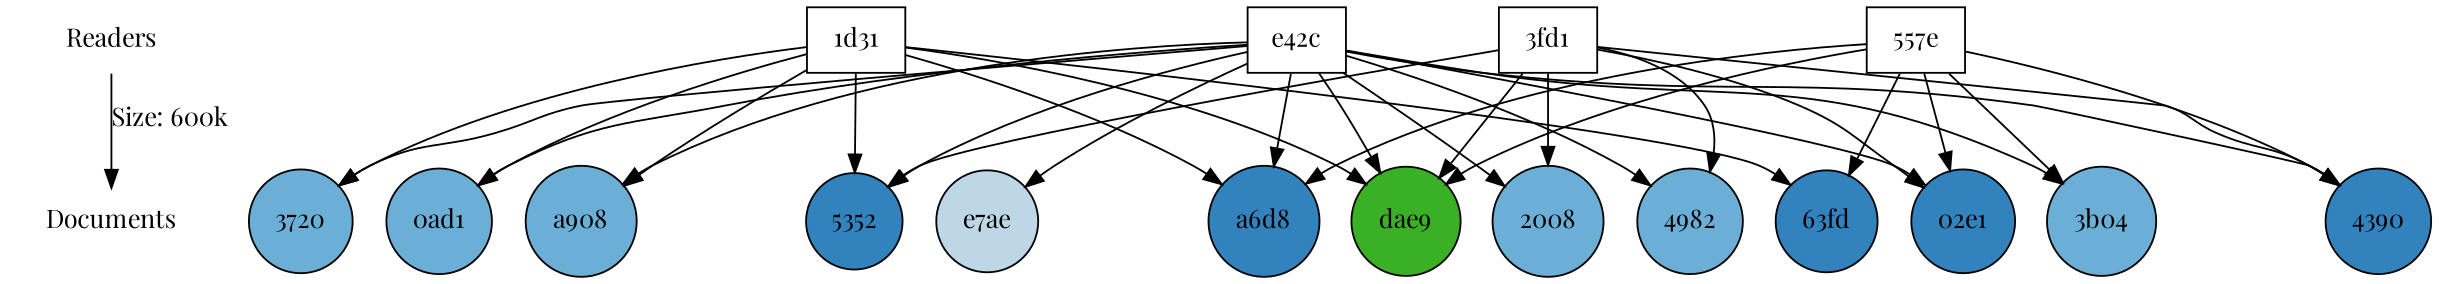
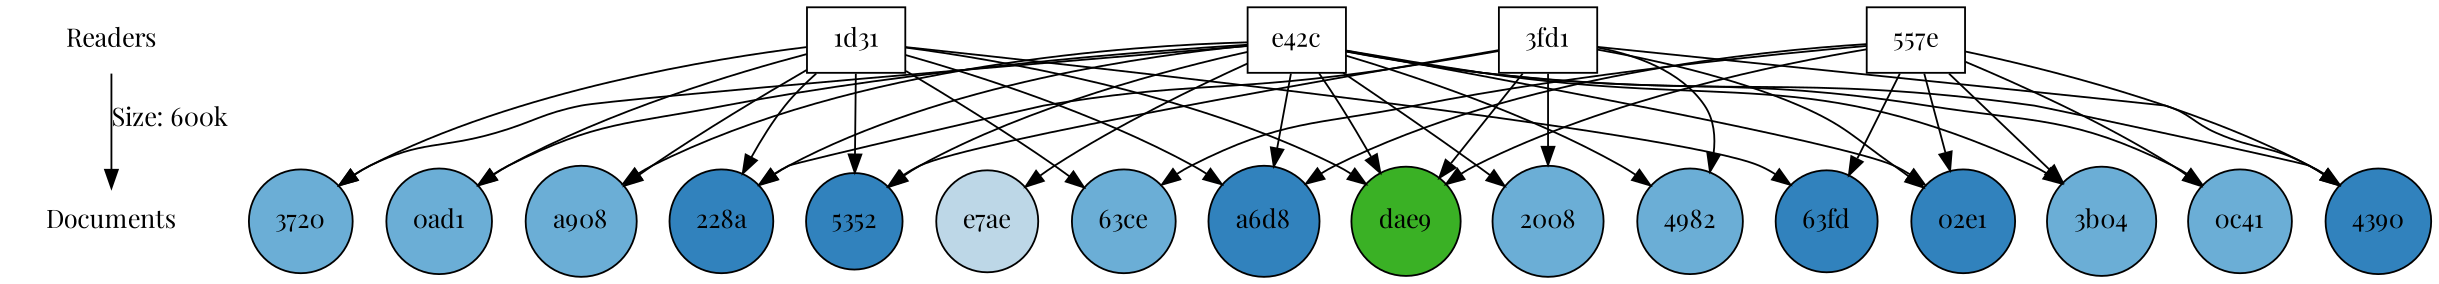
node "228a": added
node "63ce": added
node "0c41": added
